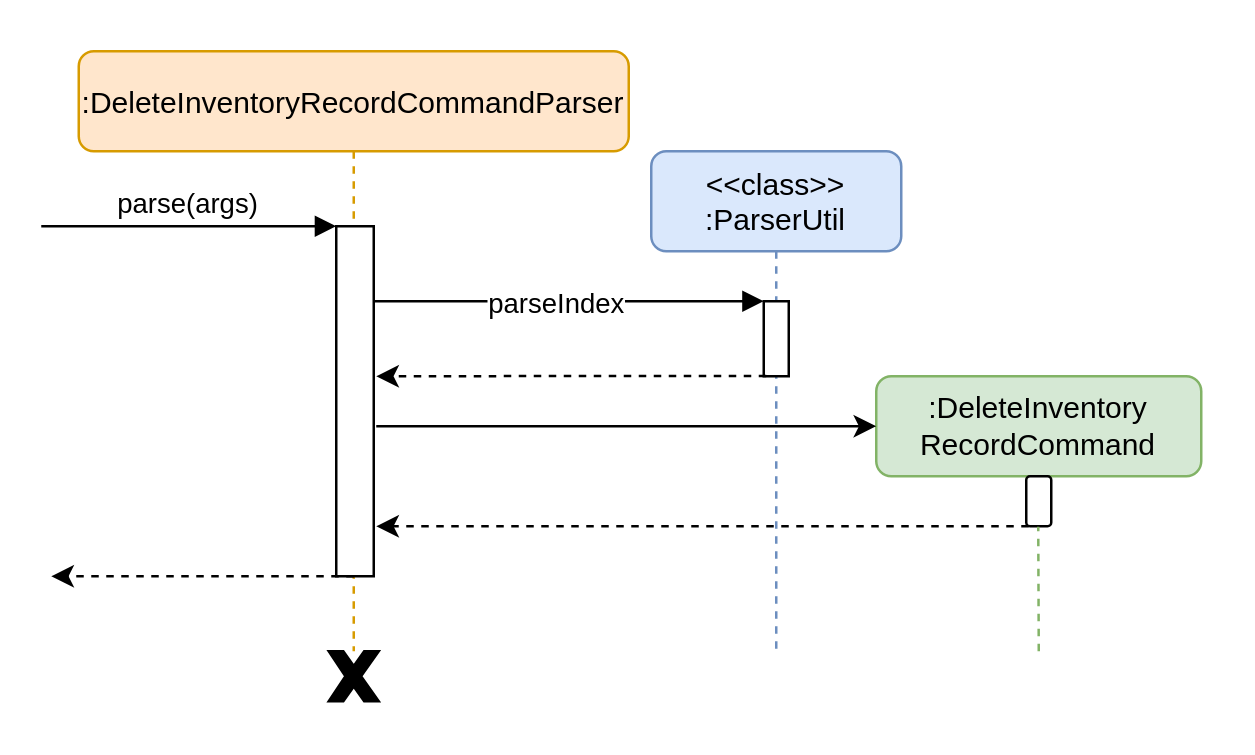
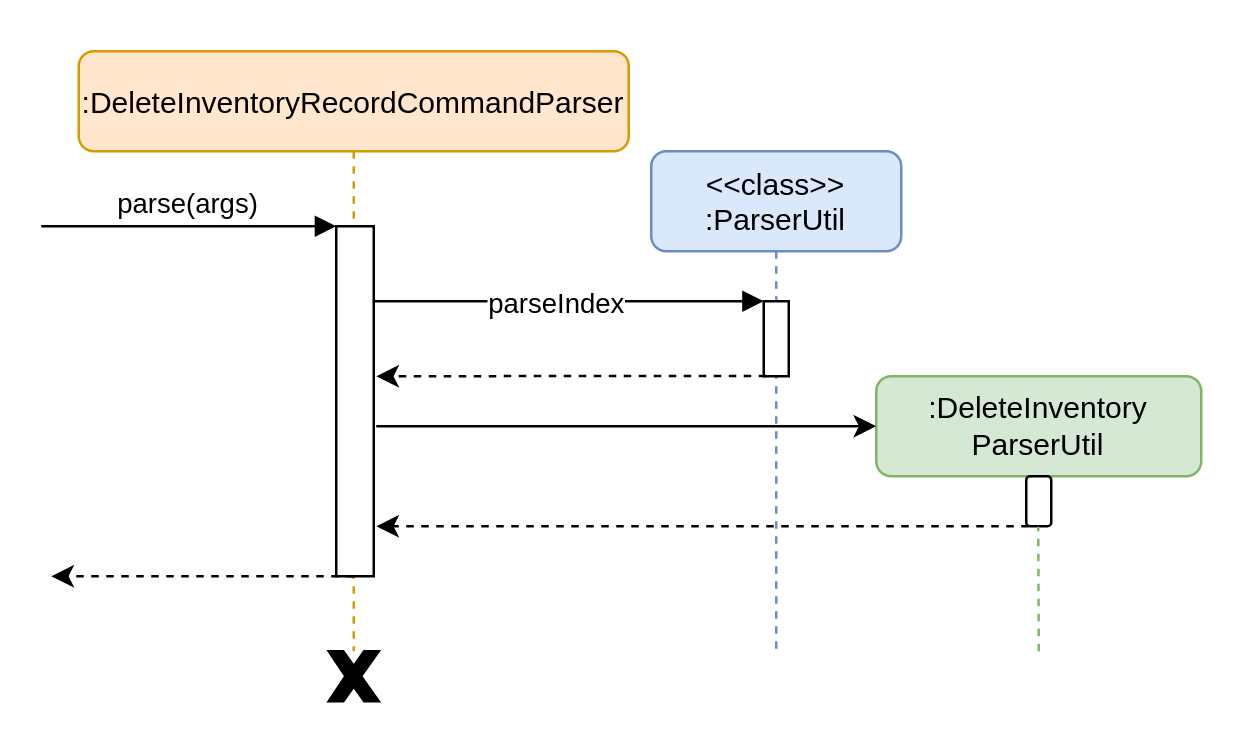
node ":DeleteInventory RecordCommand": label ":DeleteInventory RecordCommand" -> ":DeleteInventory ParserUtil"
